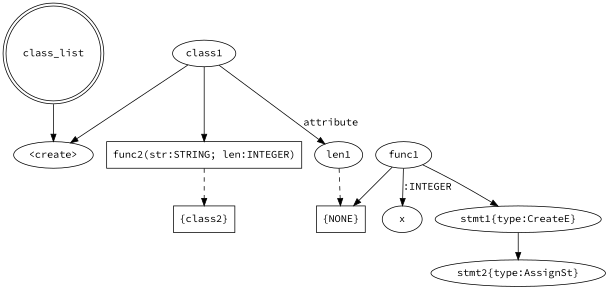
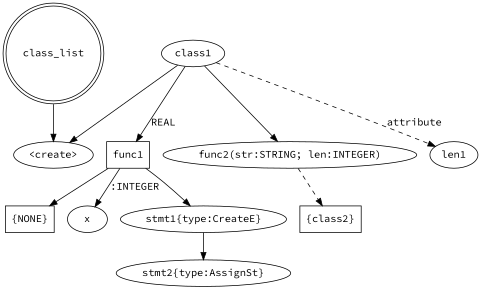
edge "class1" -> "func1": added, label "REAL"
edge "class1" -> "len1": style solid -> dashed
node "func2(str:STRING; len:INTEGER)": shape box -> ellipse
node "func1": shape ellipse -> box
edge "len1" -> "{NONE}": removed
